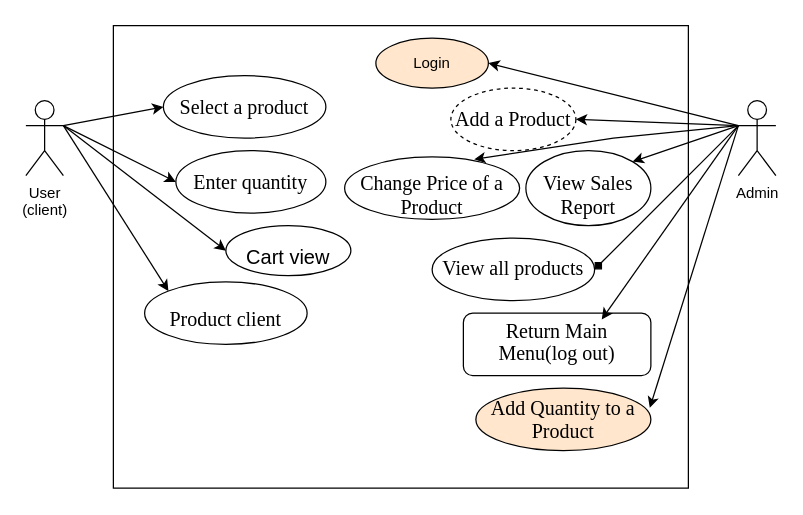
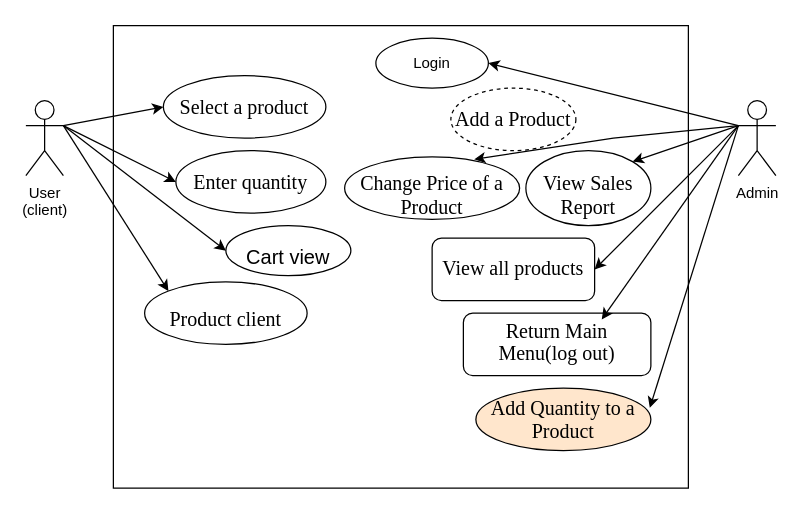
node "Login": fillcolor #ffe6cc -> #ffffff
edge "Admin" -> "Add a Product": removed
edge "Admin" -> "View all products": arrowhead diamond -> classic
node "View all products": shape ellipse -> rounded rectangle
